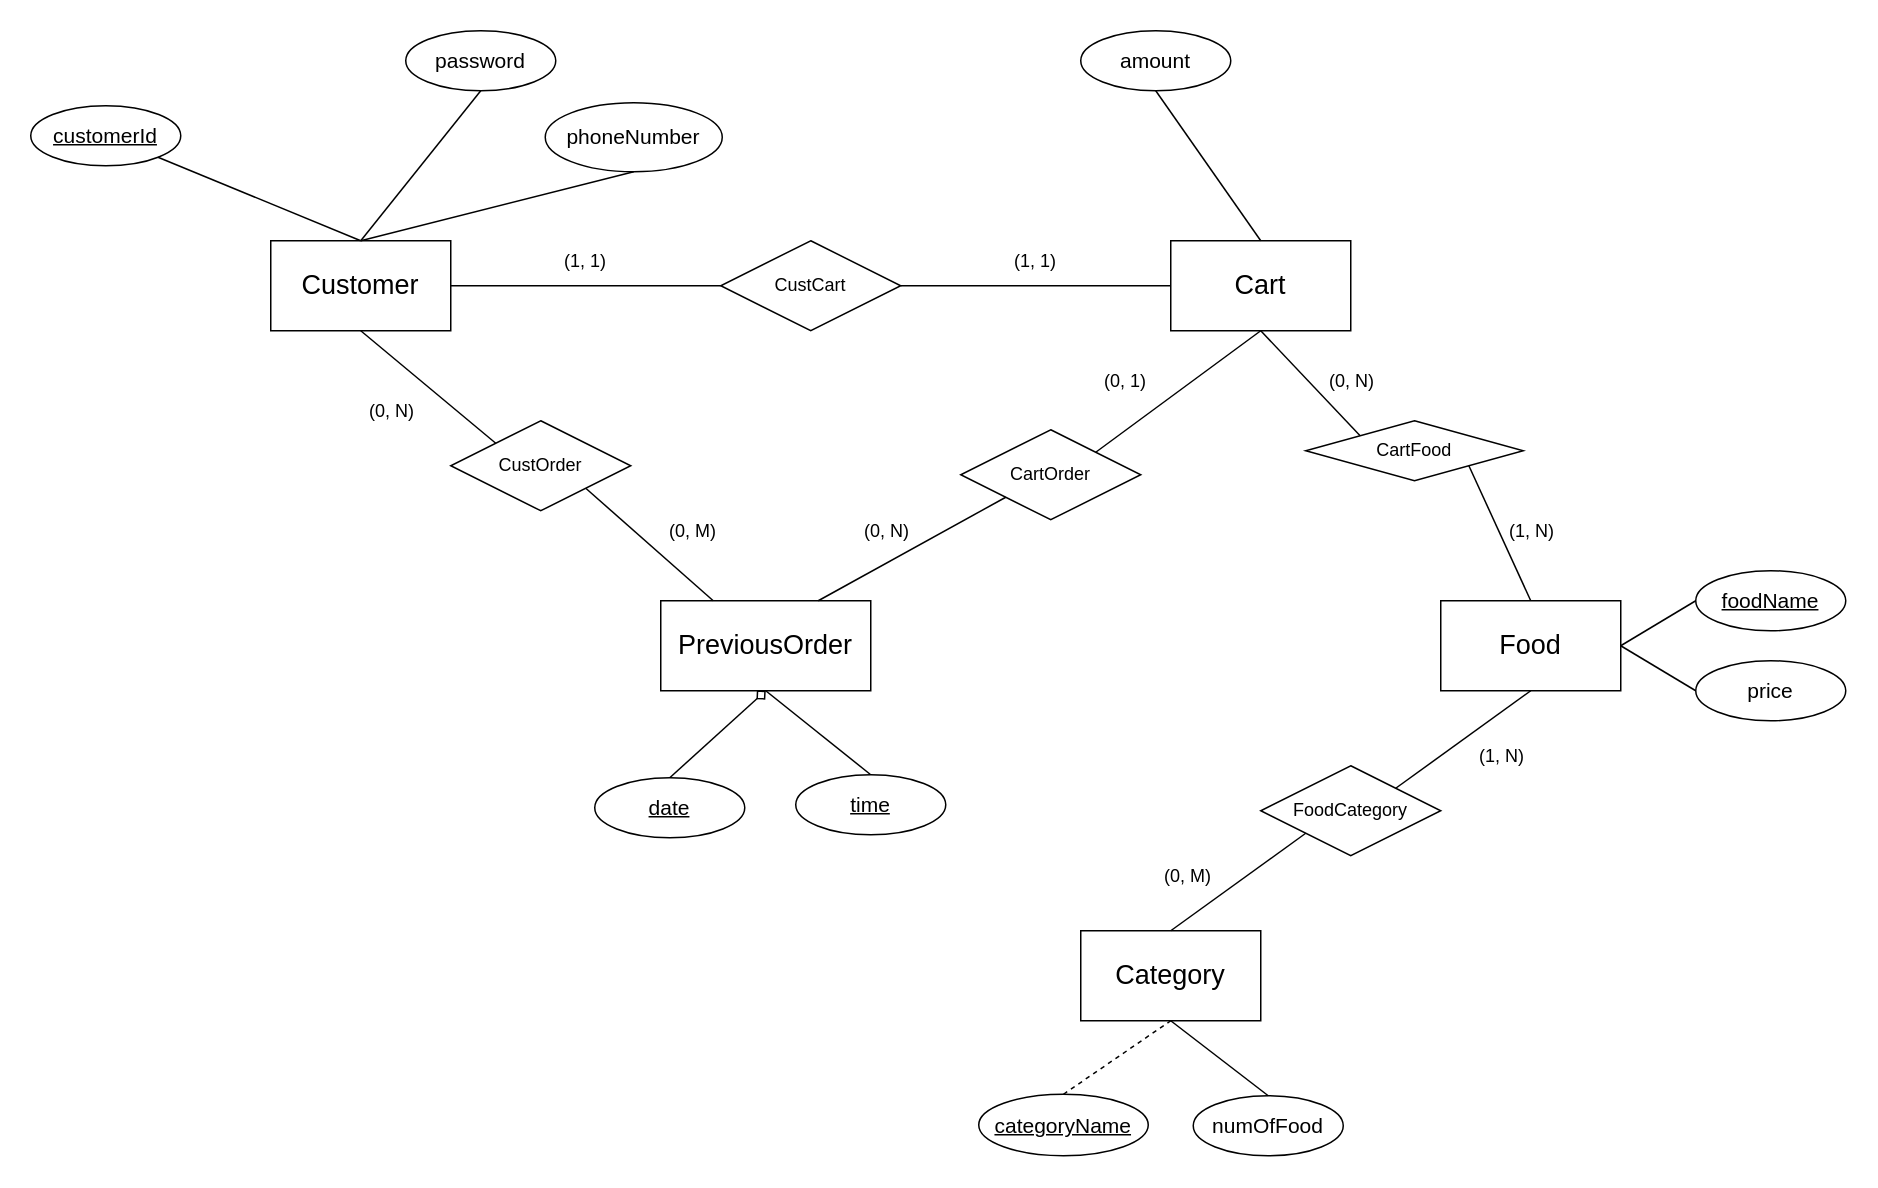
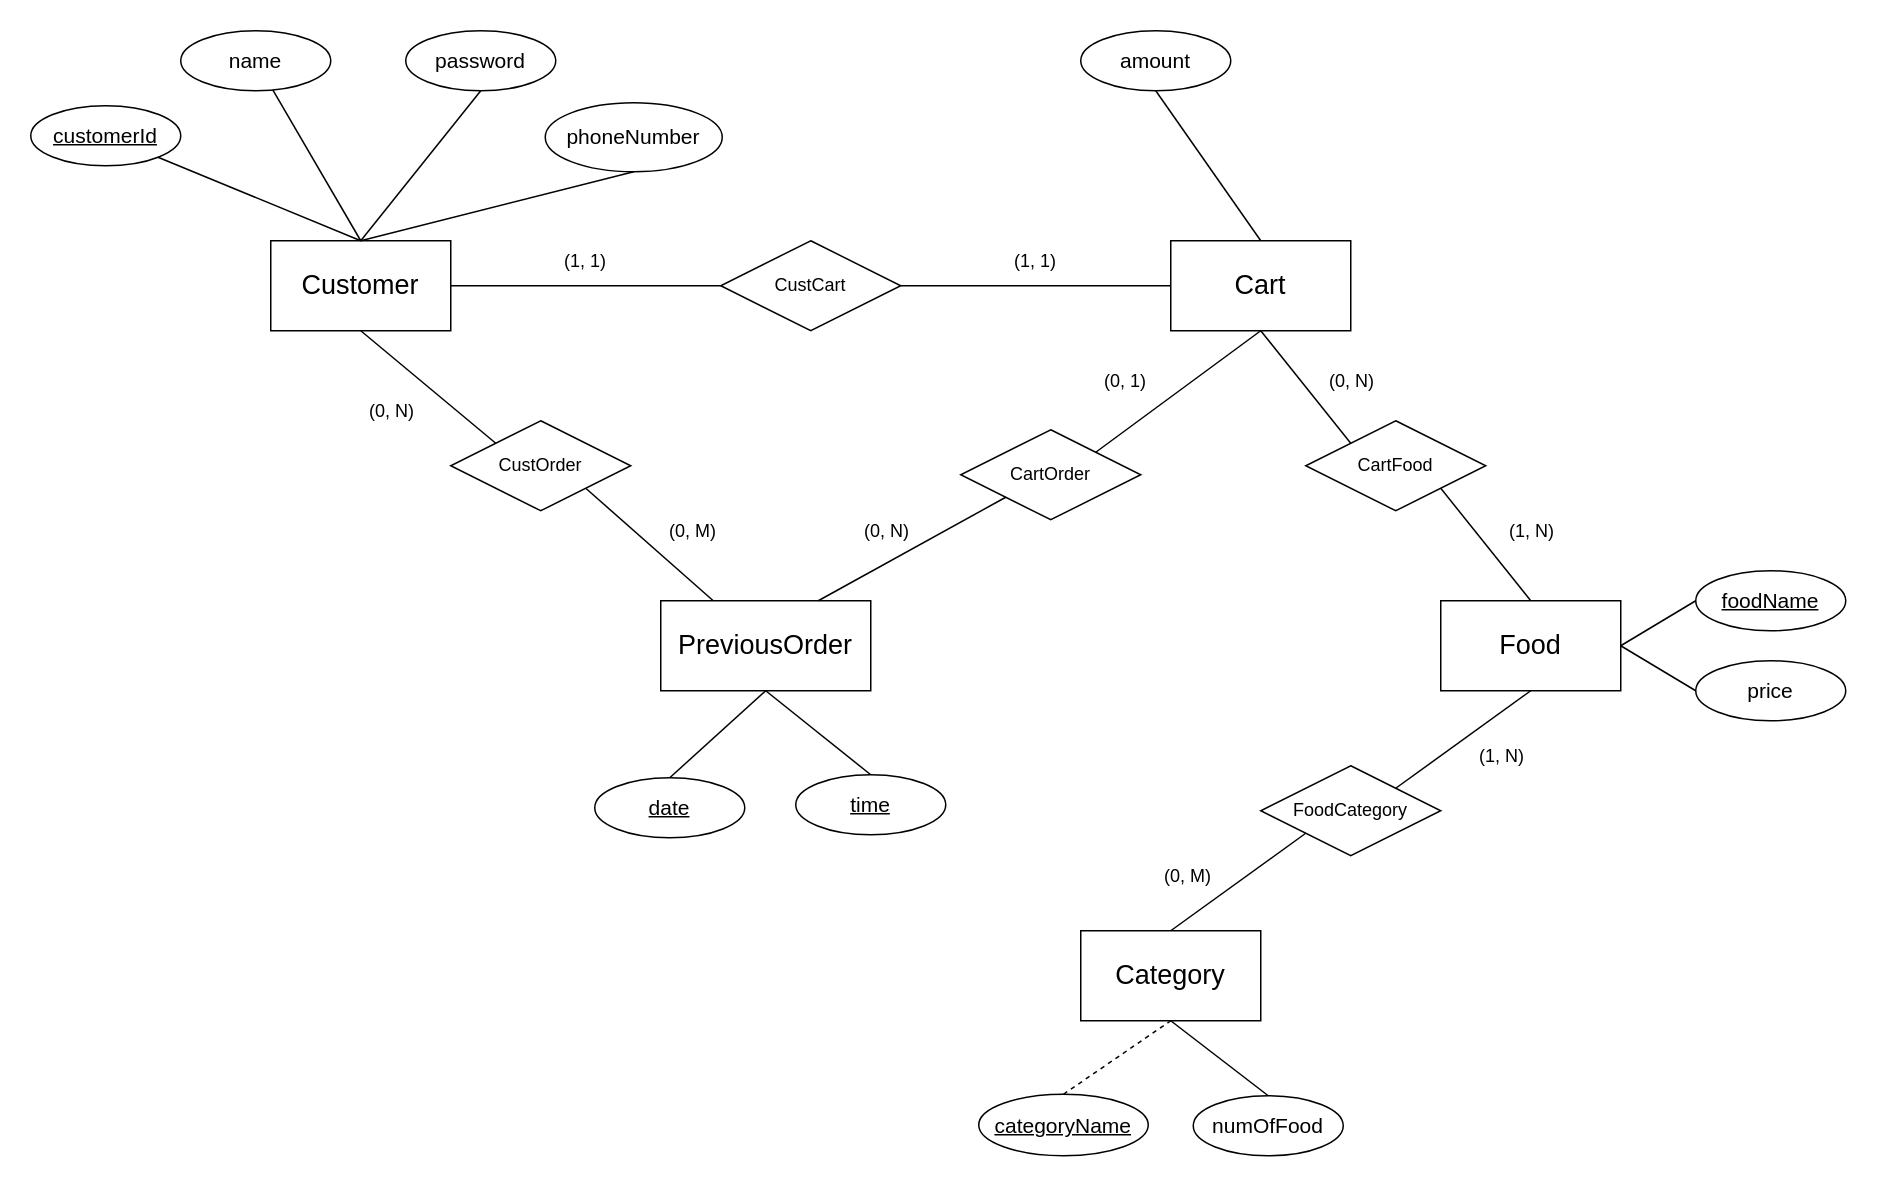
node "name": added
edge "name" -- "Customer": added
node "CartFood": size 218x60 -> 180x90
edge "date" -> "PreviousOrder": arrowhead diamond -> none
